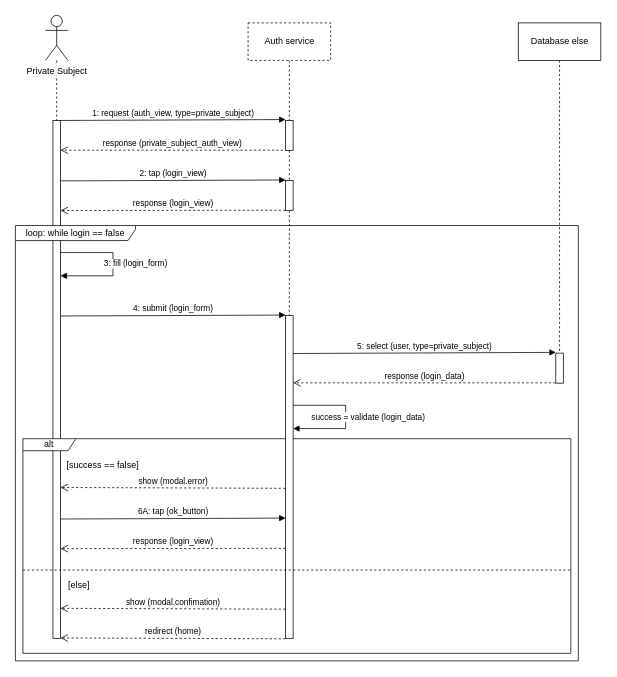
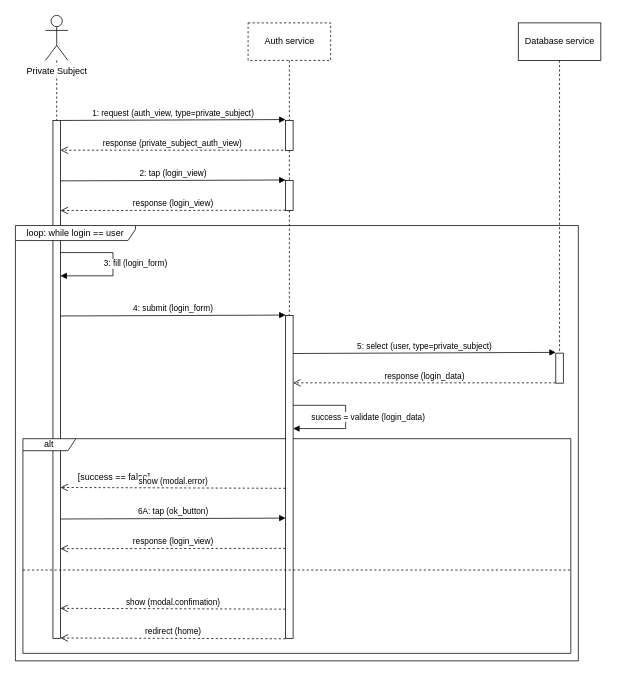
node "Database else": label "Database else" -> "Database service"
node "loop: while login == false": label "loop: while login == false" -> "loop: while login == user"
node "[success == false]": moved (105, 465) -> (117, 477)
node "[else]": removed
